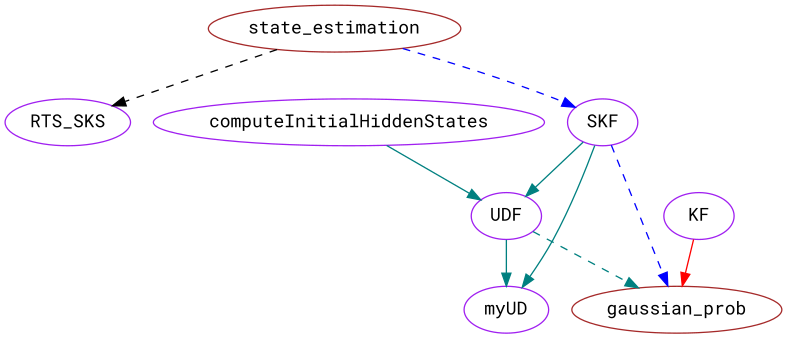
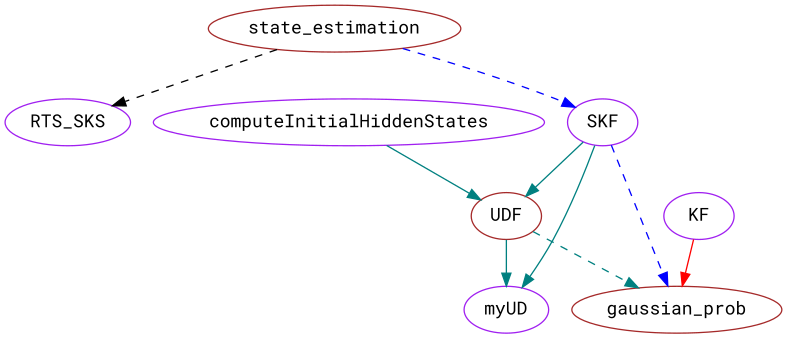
node "UDF": color purple -> brown
